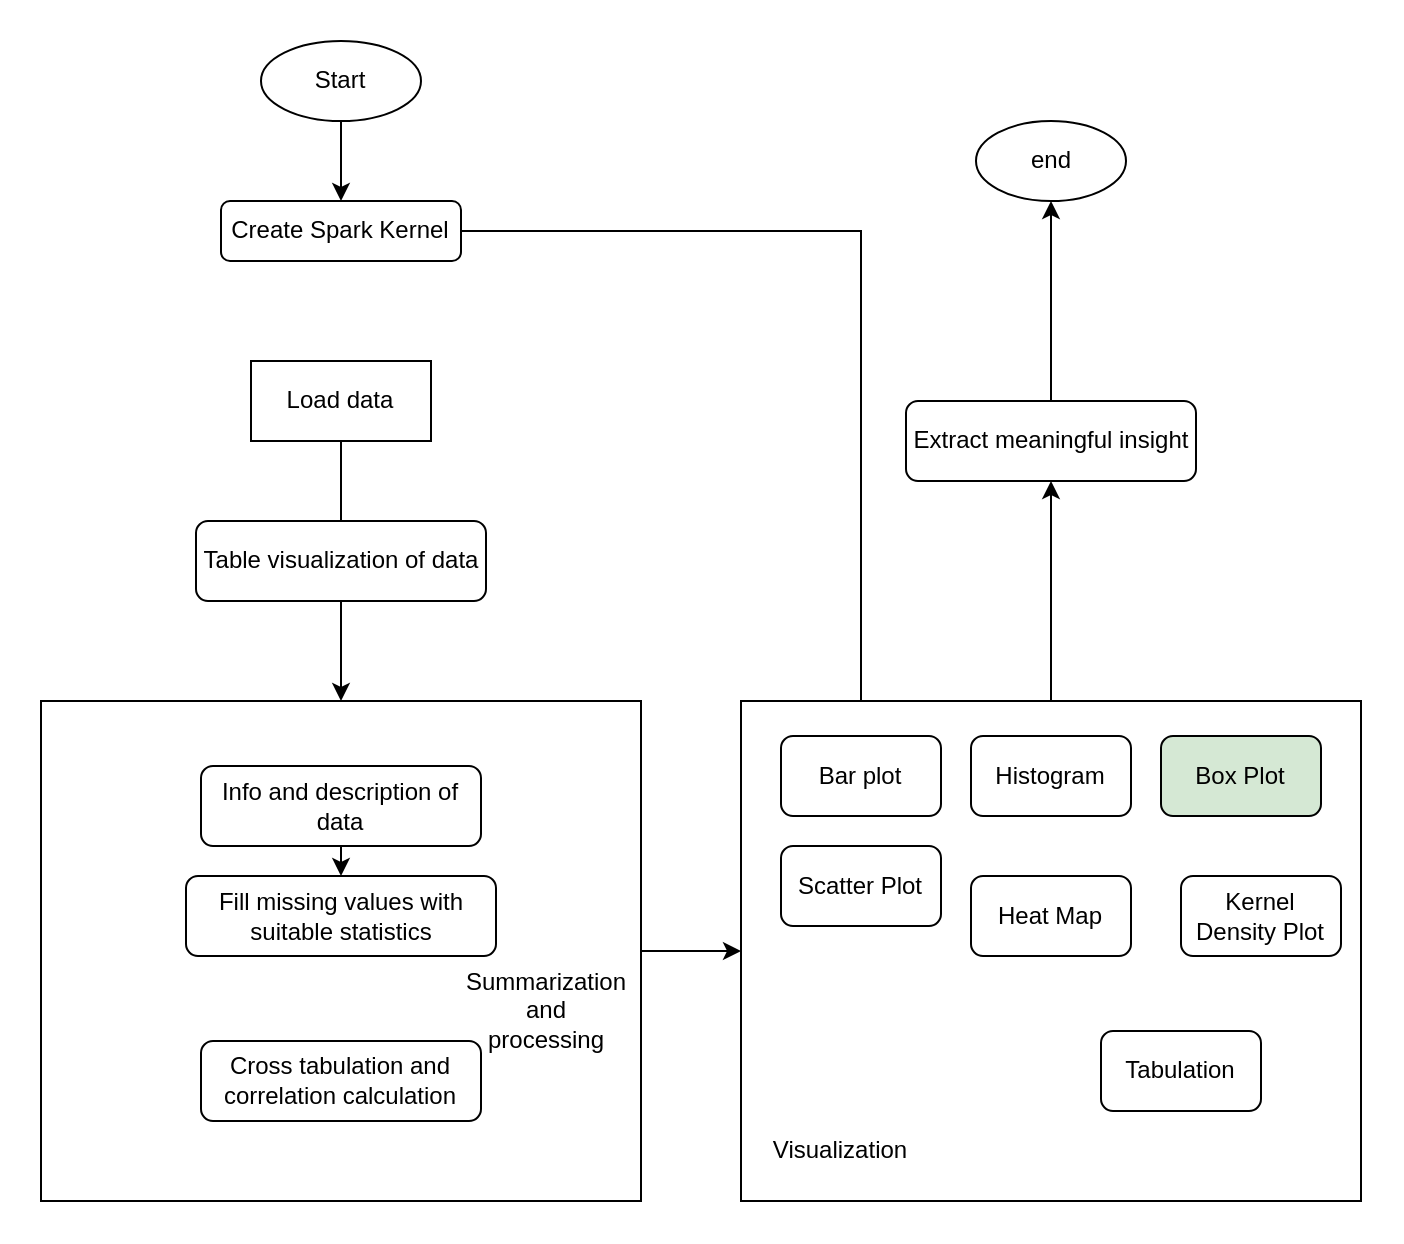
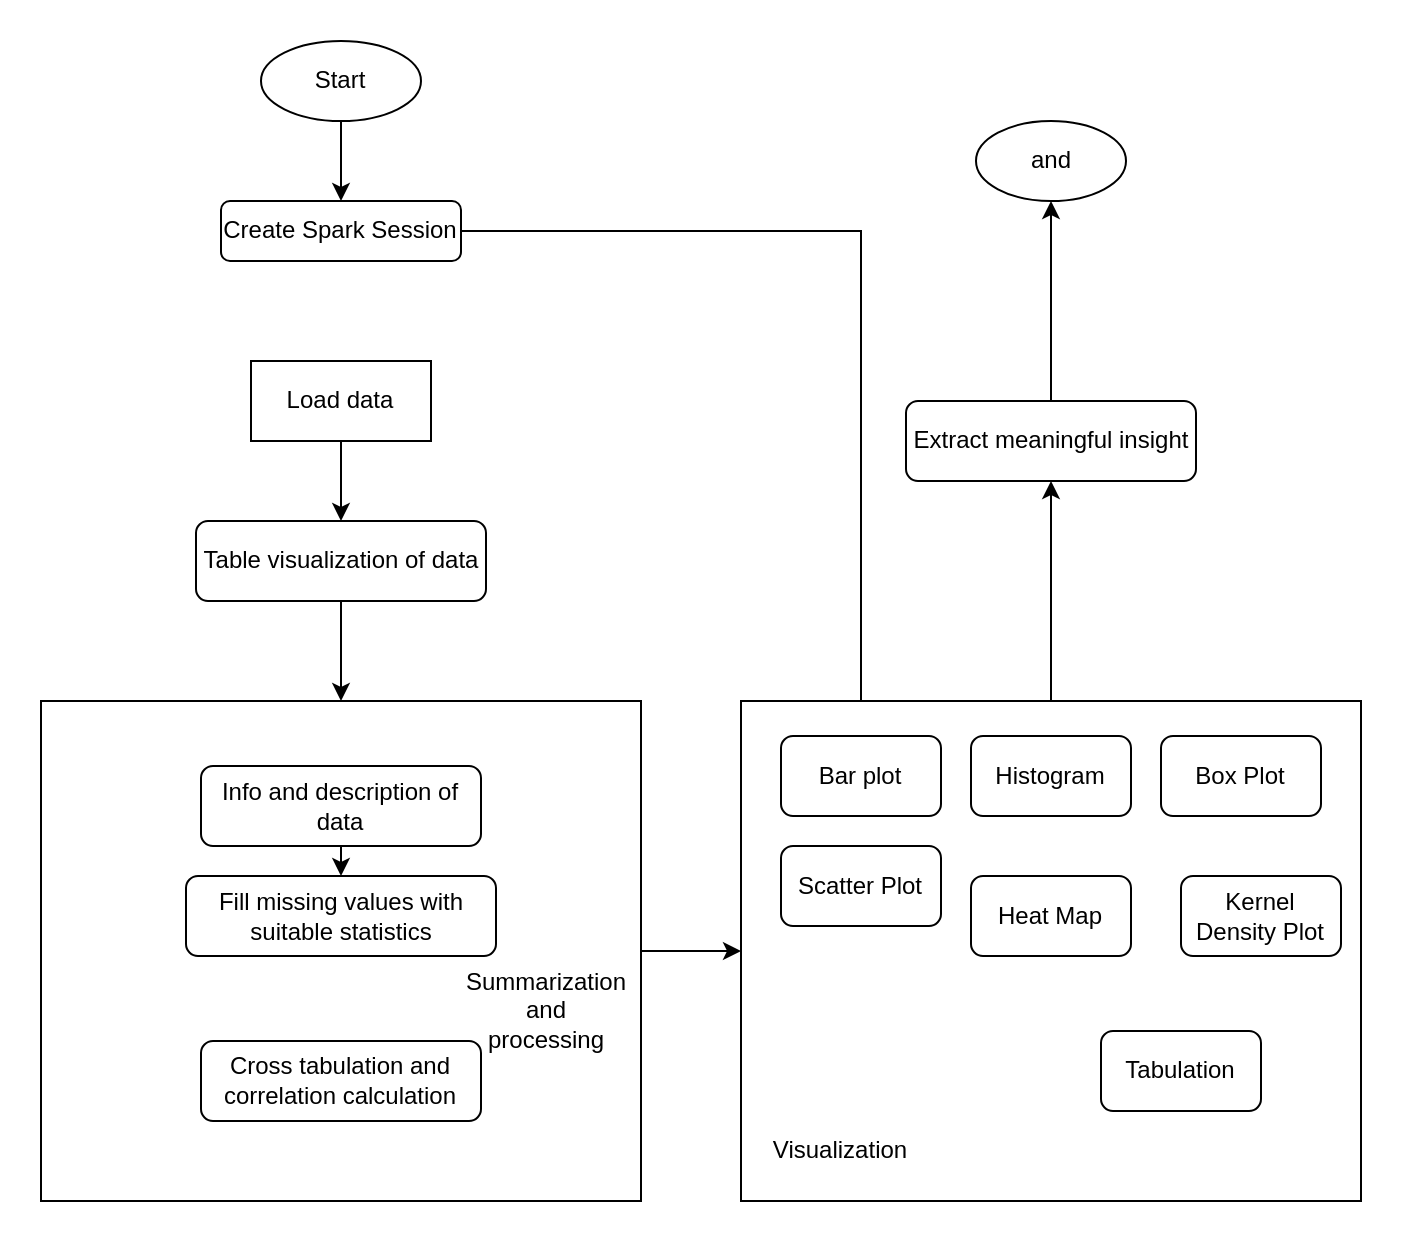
node "end": label "end" -> "and"
node "Create Spark Kernel": label "Create Spark Kernel" -> "Create Spark Session"
edge "Load data" -- "Table visualization of data": arrowhead none -> classic
node "Box Plot": fillcolor #d5e8d4 -> #ffffff
